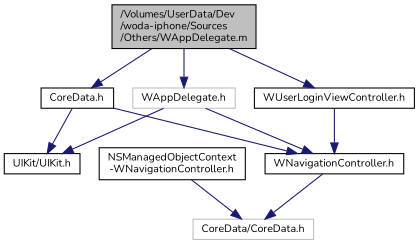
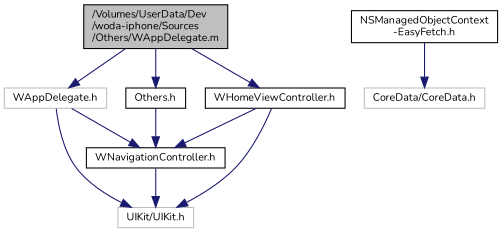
node "CoreData.h": label "CoreData.h" -> "WHomeViewController.h"
node "WUserLoginViewController.h": label "WUserLoginViewController.h" -> "Others.h"
node "UIKit/UIKit.h": color black -> grey75
node "NSManagedObjectContext -WNavigationController.h": label "NSManagedObjectContext -WNavigationController.h" -> "NSManagedObjectContext -EasyFetch.h"
edge "WNavigationController.h" -> "CoreData/CoreData.h": now "WNavigationController.h" -> "UIKit/UIKit.h"
